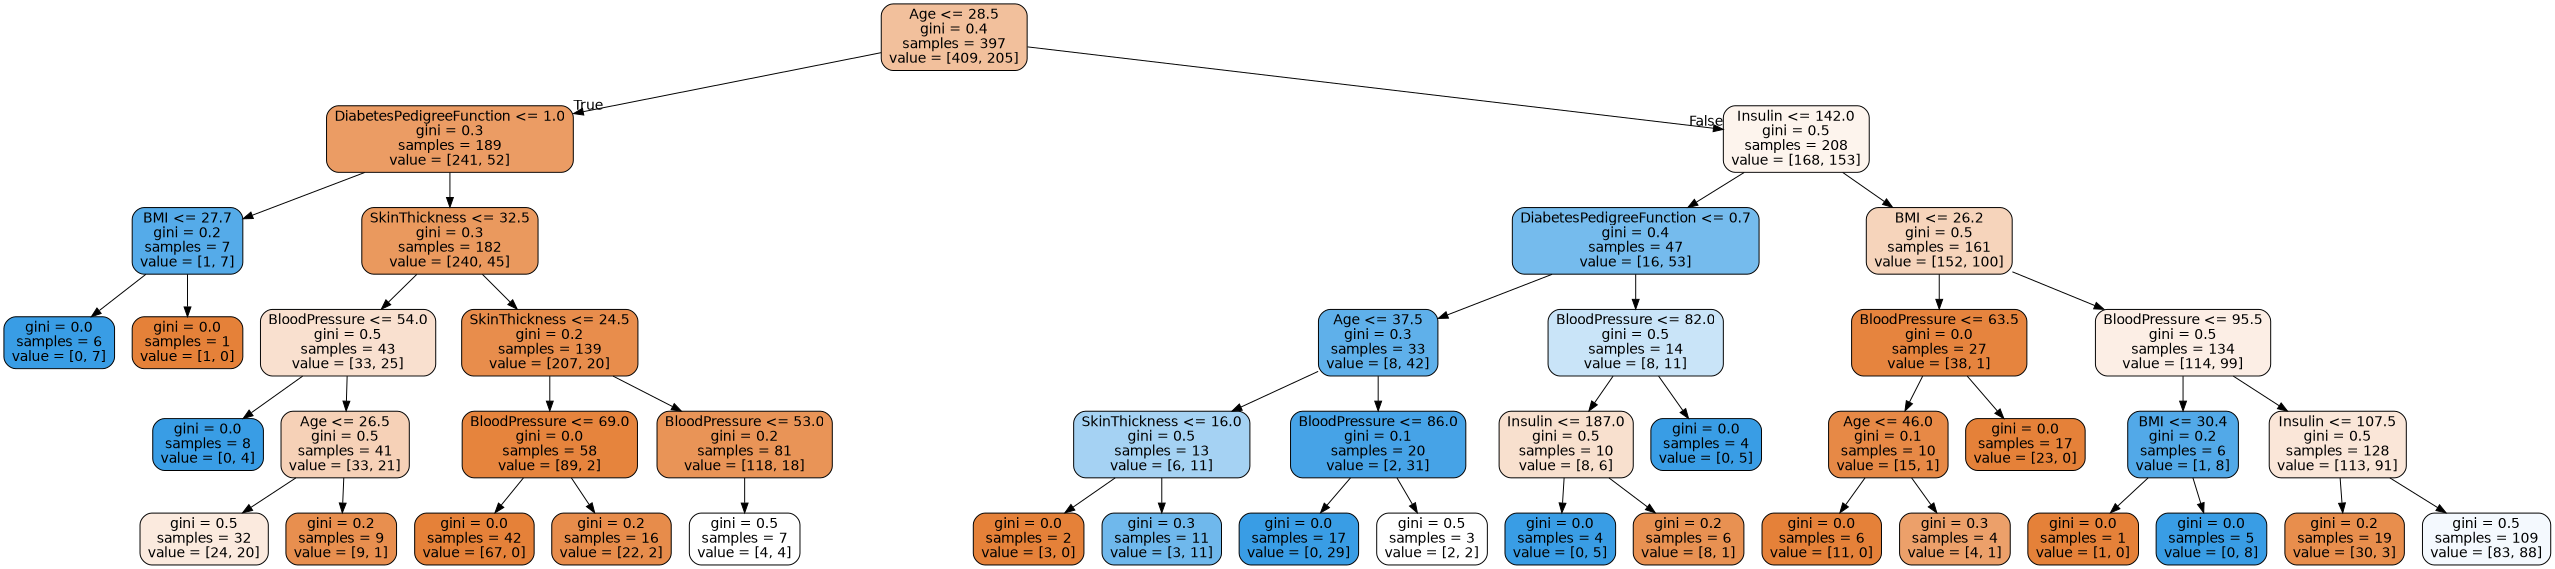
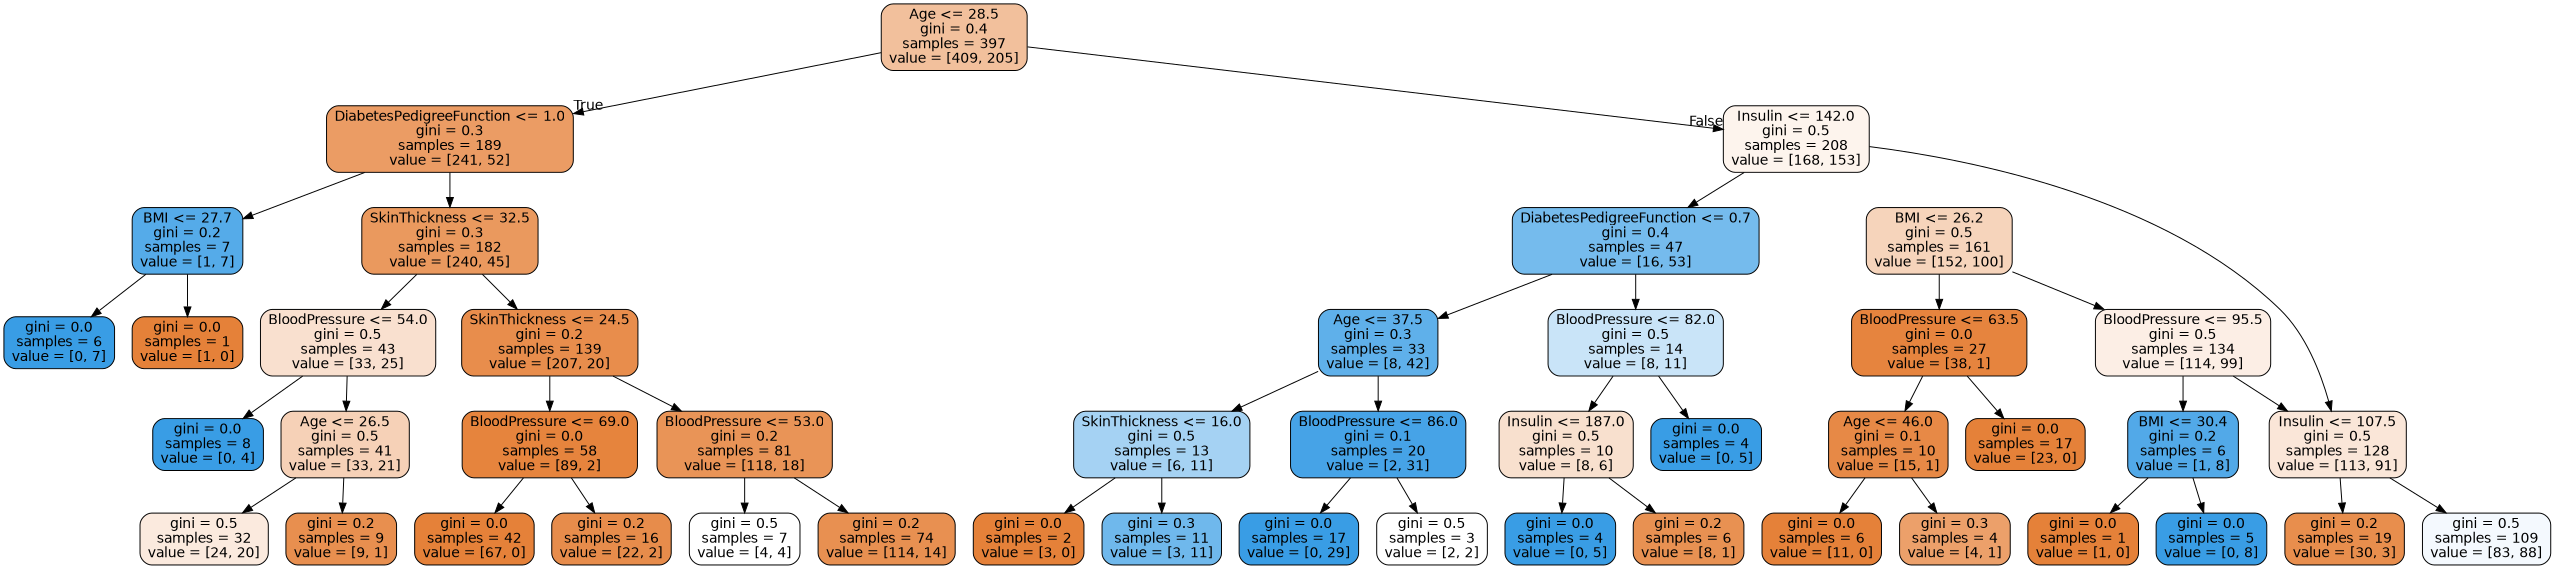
edge "Insulin <= 142.0 gini = 0.5 samples = 208 value = [168, 153]" -> "BMI <= 26.2 gini = 0.5 samples = 161 value = [152, 100]": now "Insulin <= 142.0 gini = 0.5 samples = 208 value = [168, 153]" -> "Insulin <= 107.5 gini = 0.5 samples = 128 value = [113, 91]"
node "gini = 0.2 samples = 74 value = [114, 14]": added
